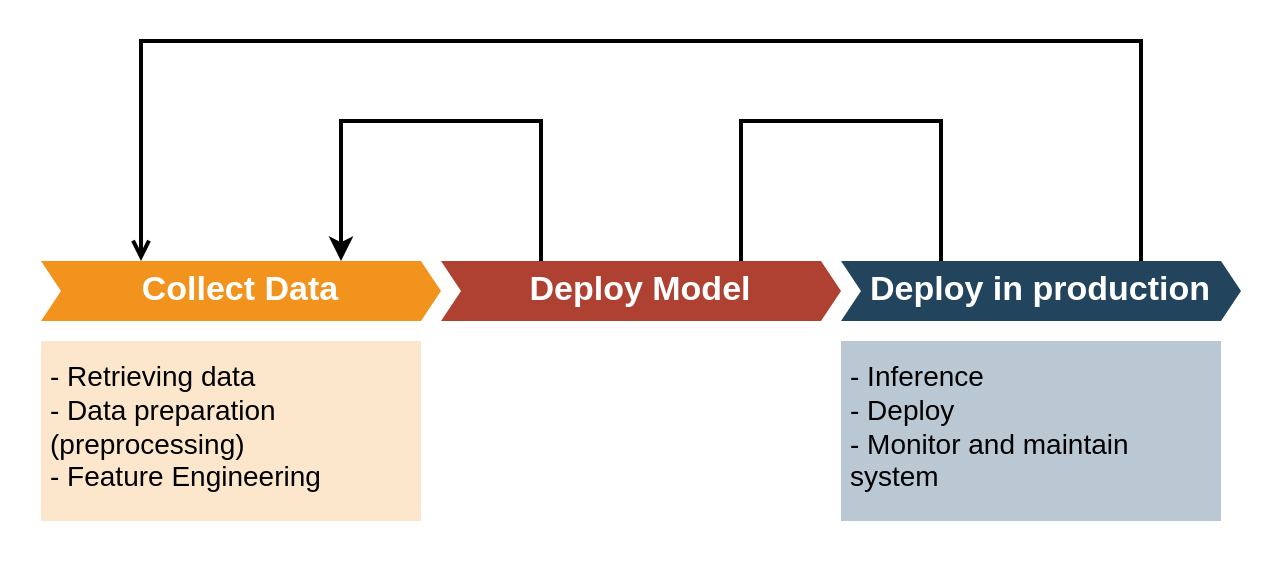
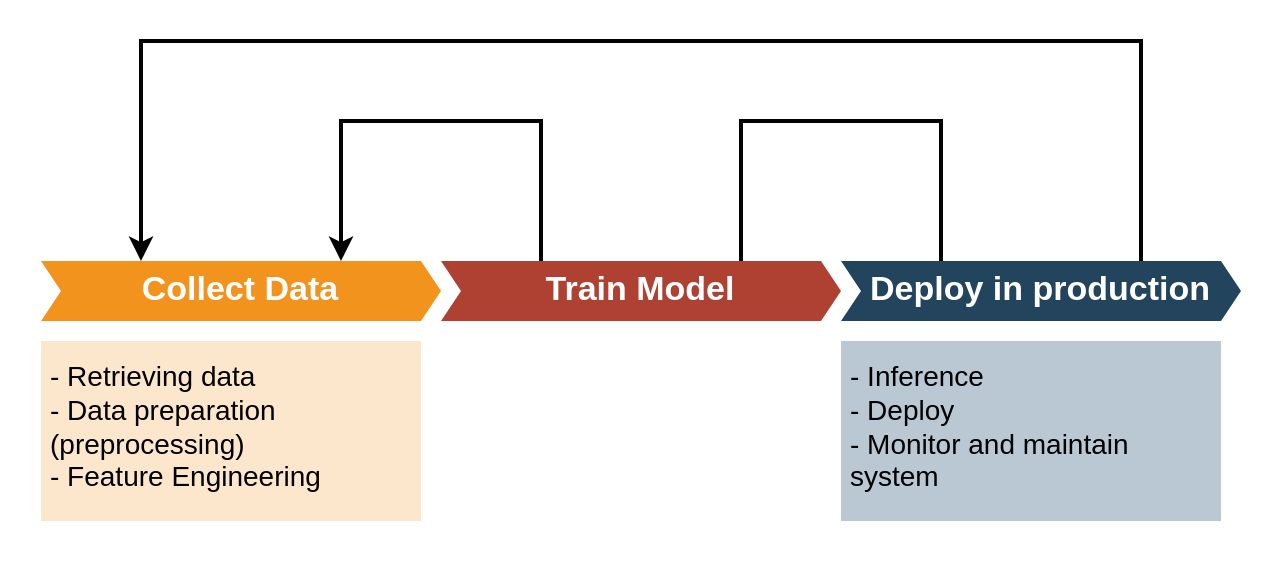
edge "Deploy in production" -> "Collect Data": arrowhead open -> classic
node "Deploy Model": label "Deploy Model" -> "Train Model"
